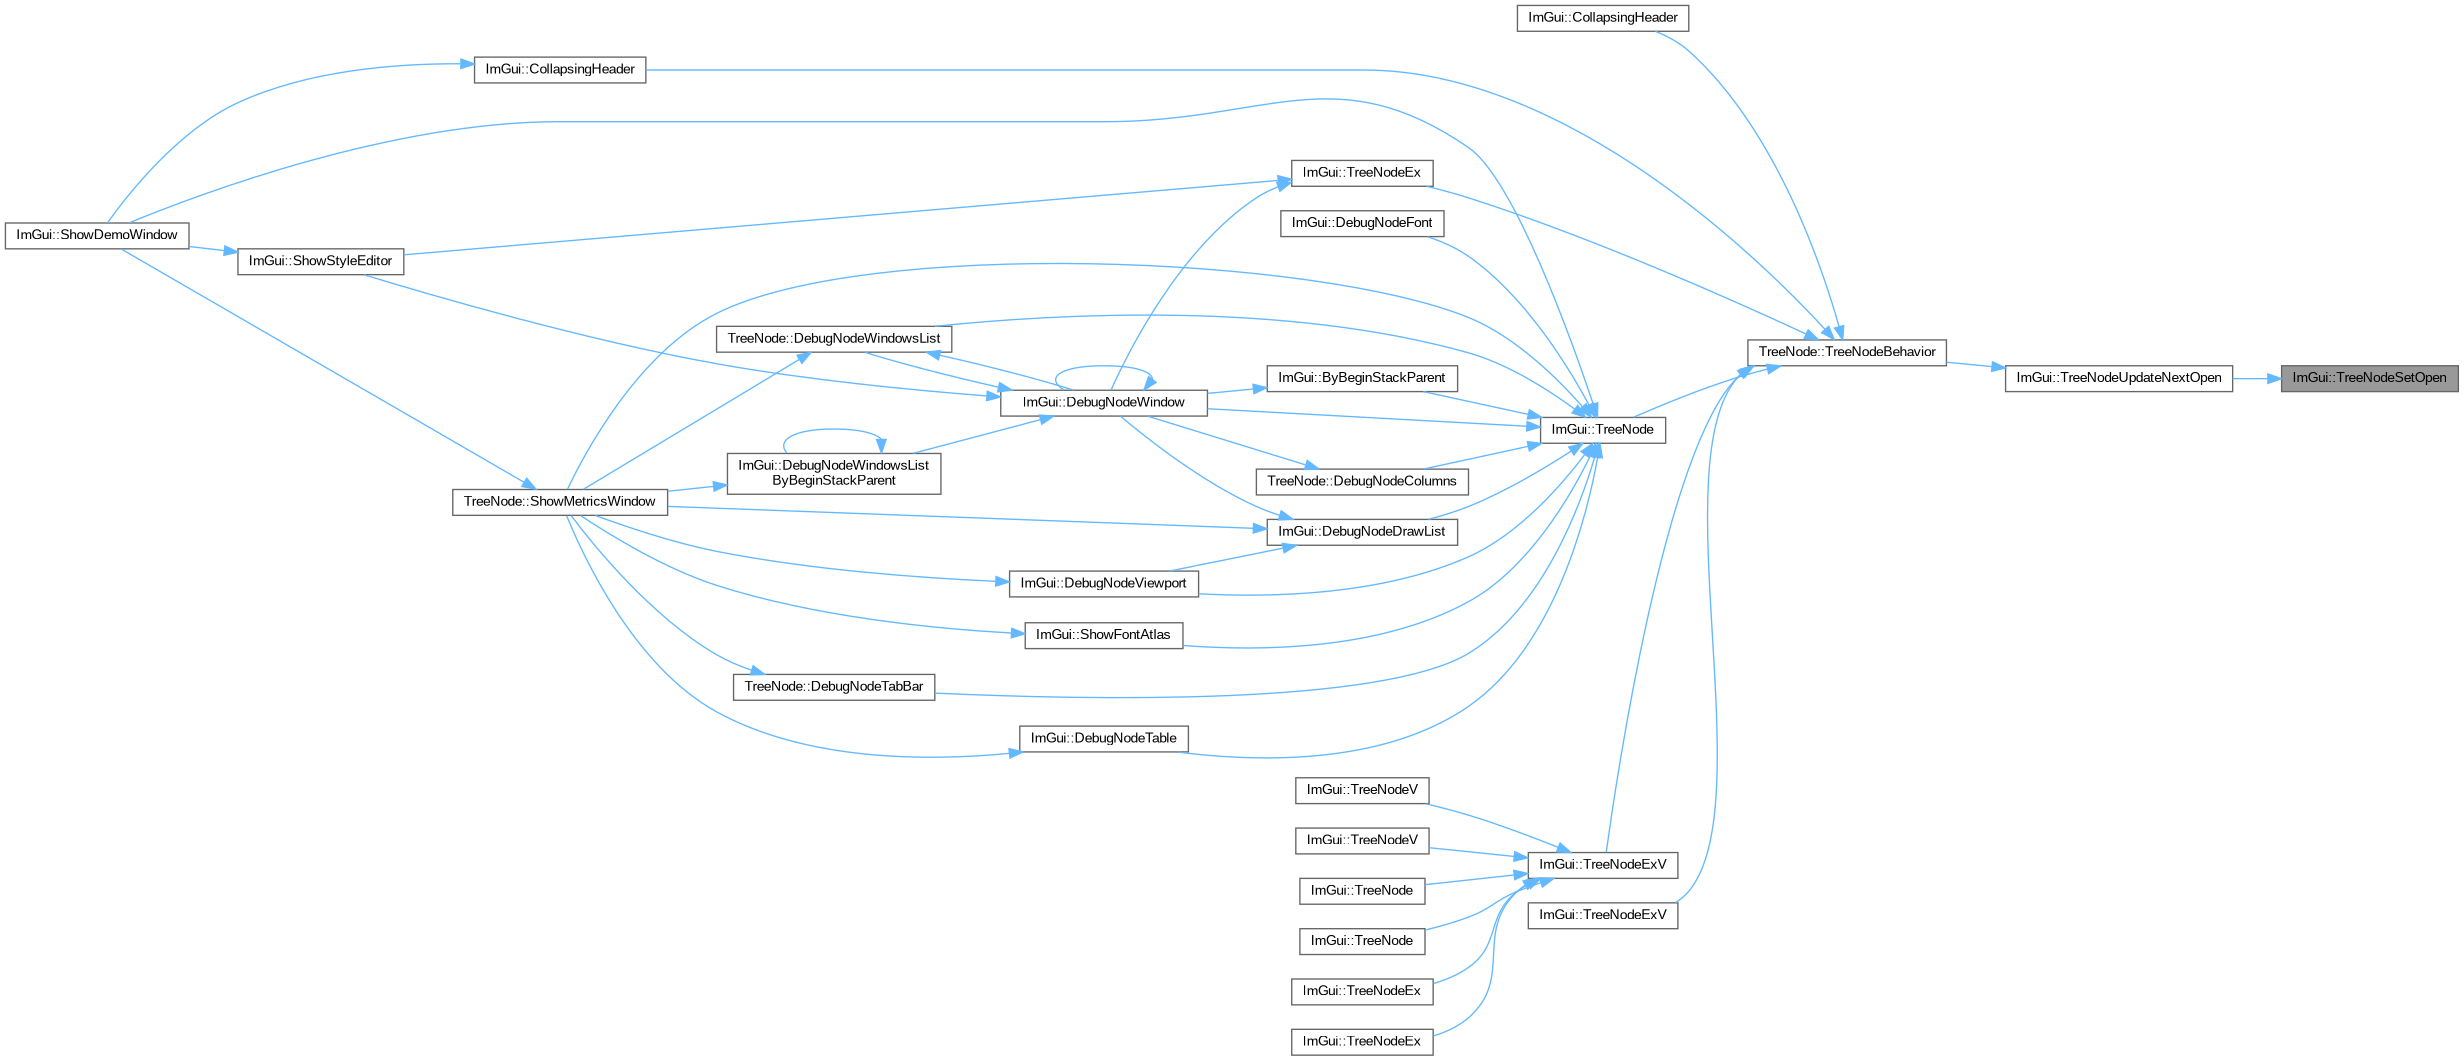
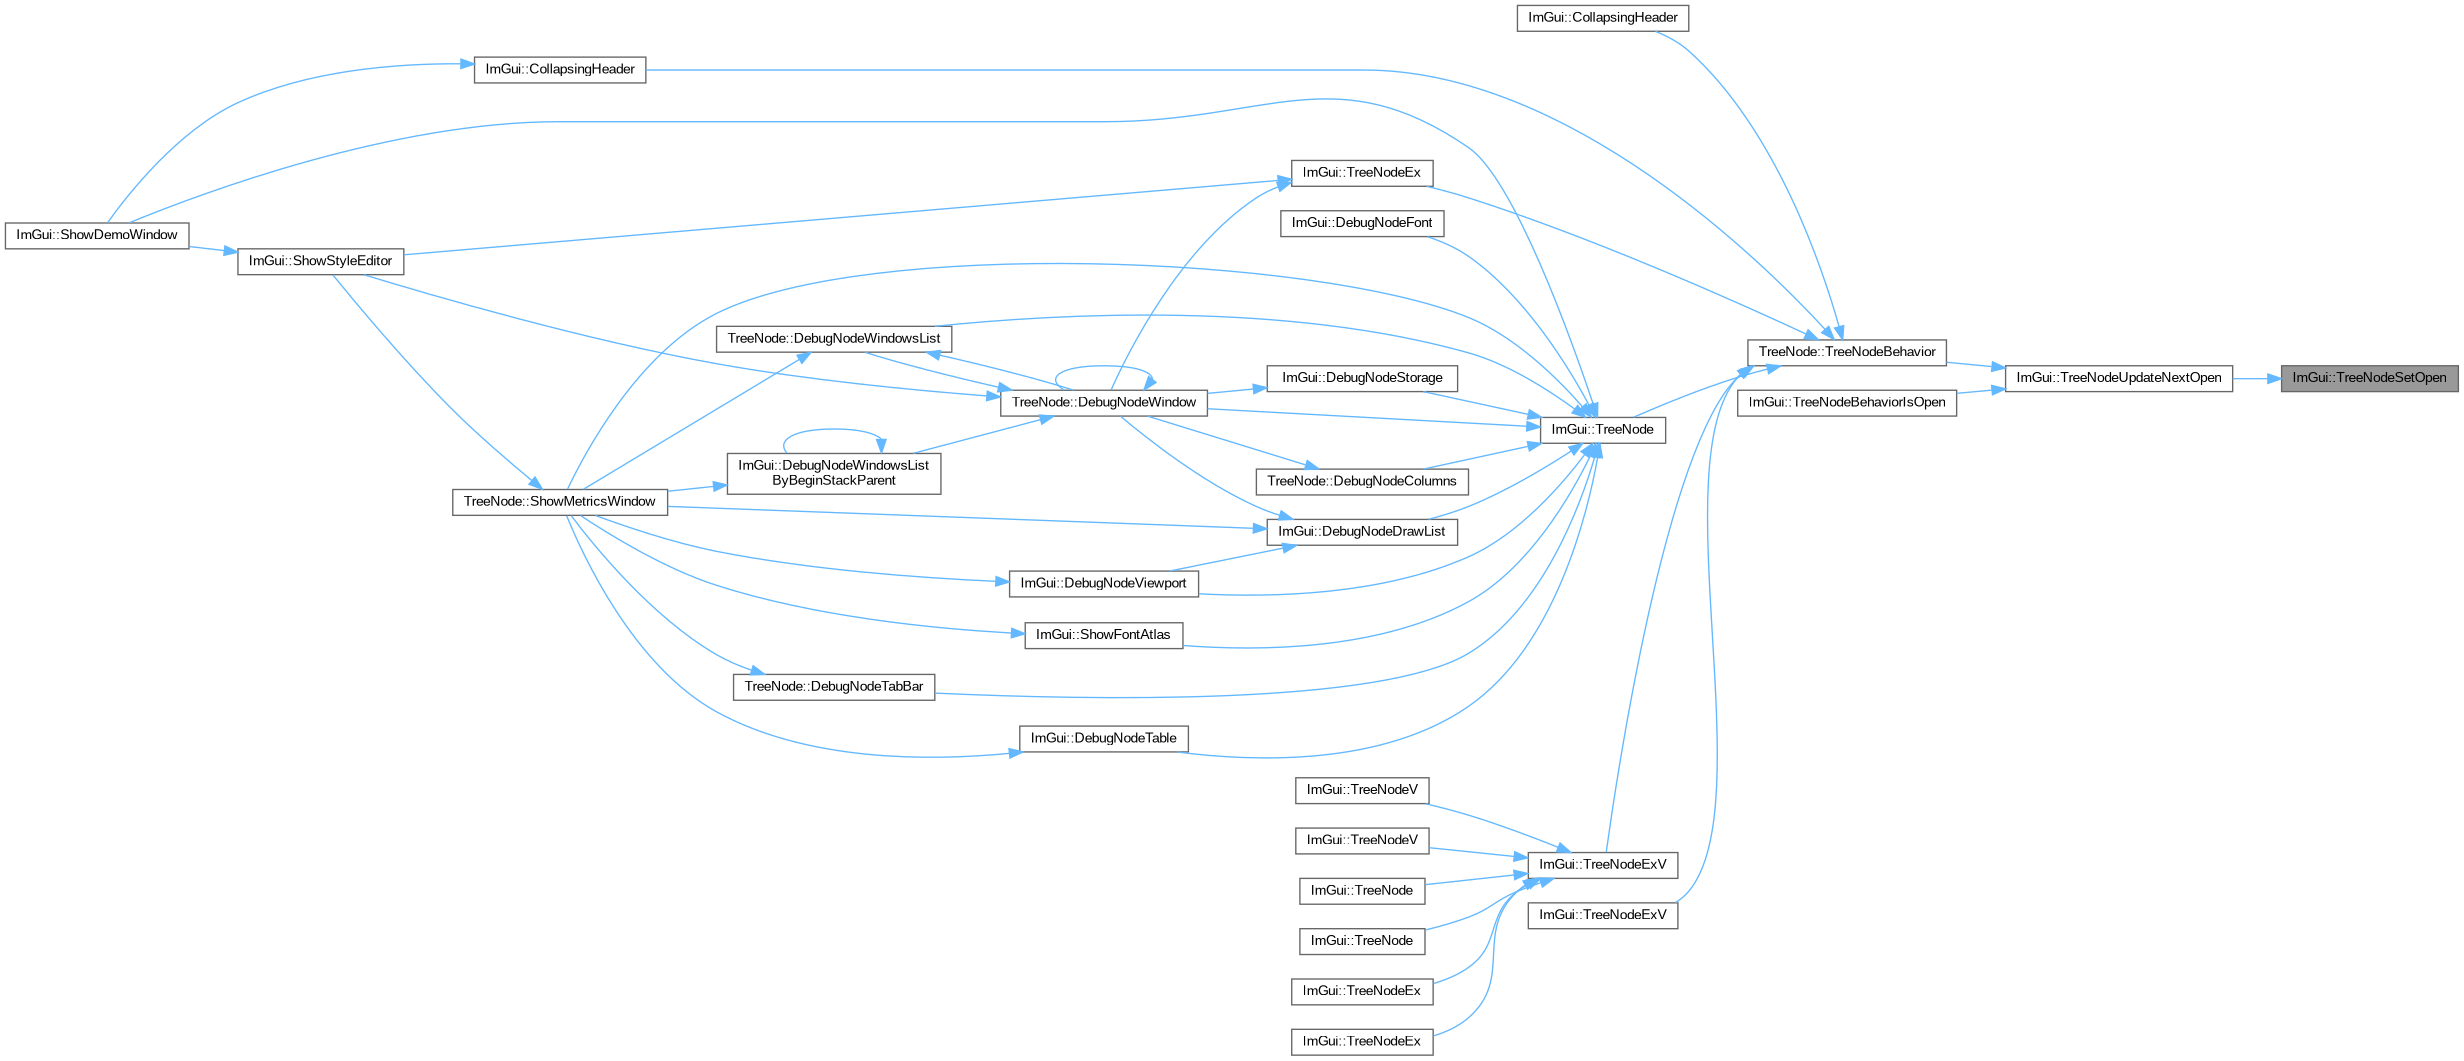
edge "ImGui::ShowDemoWindow" -> "TreeNode::ShowMetricsWindow": now "ImGui::ShowStyleEditor" -> "TreeNode::ShowMetricsWindow"
node "ImGui::ByBeginStackParent": label "ImGui::ByBeginStackParent" -> "ImGui::DebugNodeStorage"
node "ImGui::DebugNodeWindow": label "ImGui::DebugNodeWindow" -> "TreeNode::DebugNodeWindow"
node "ImGui::TreeNodeBehaviorIsOpen": added
